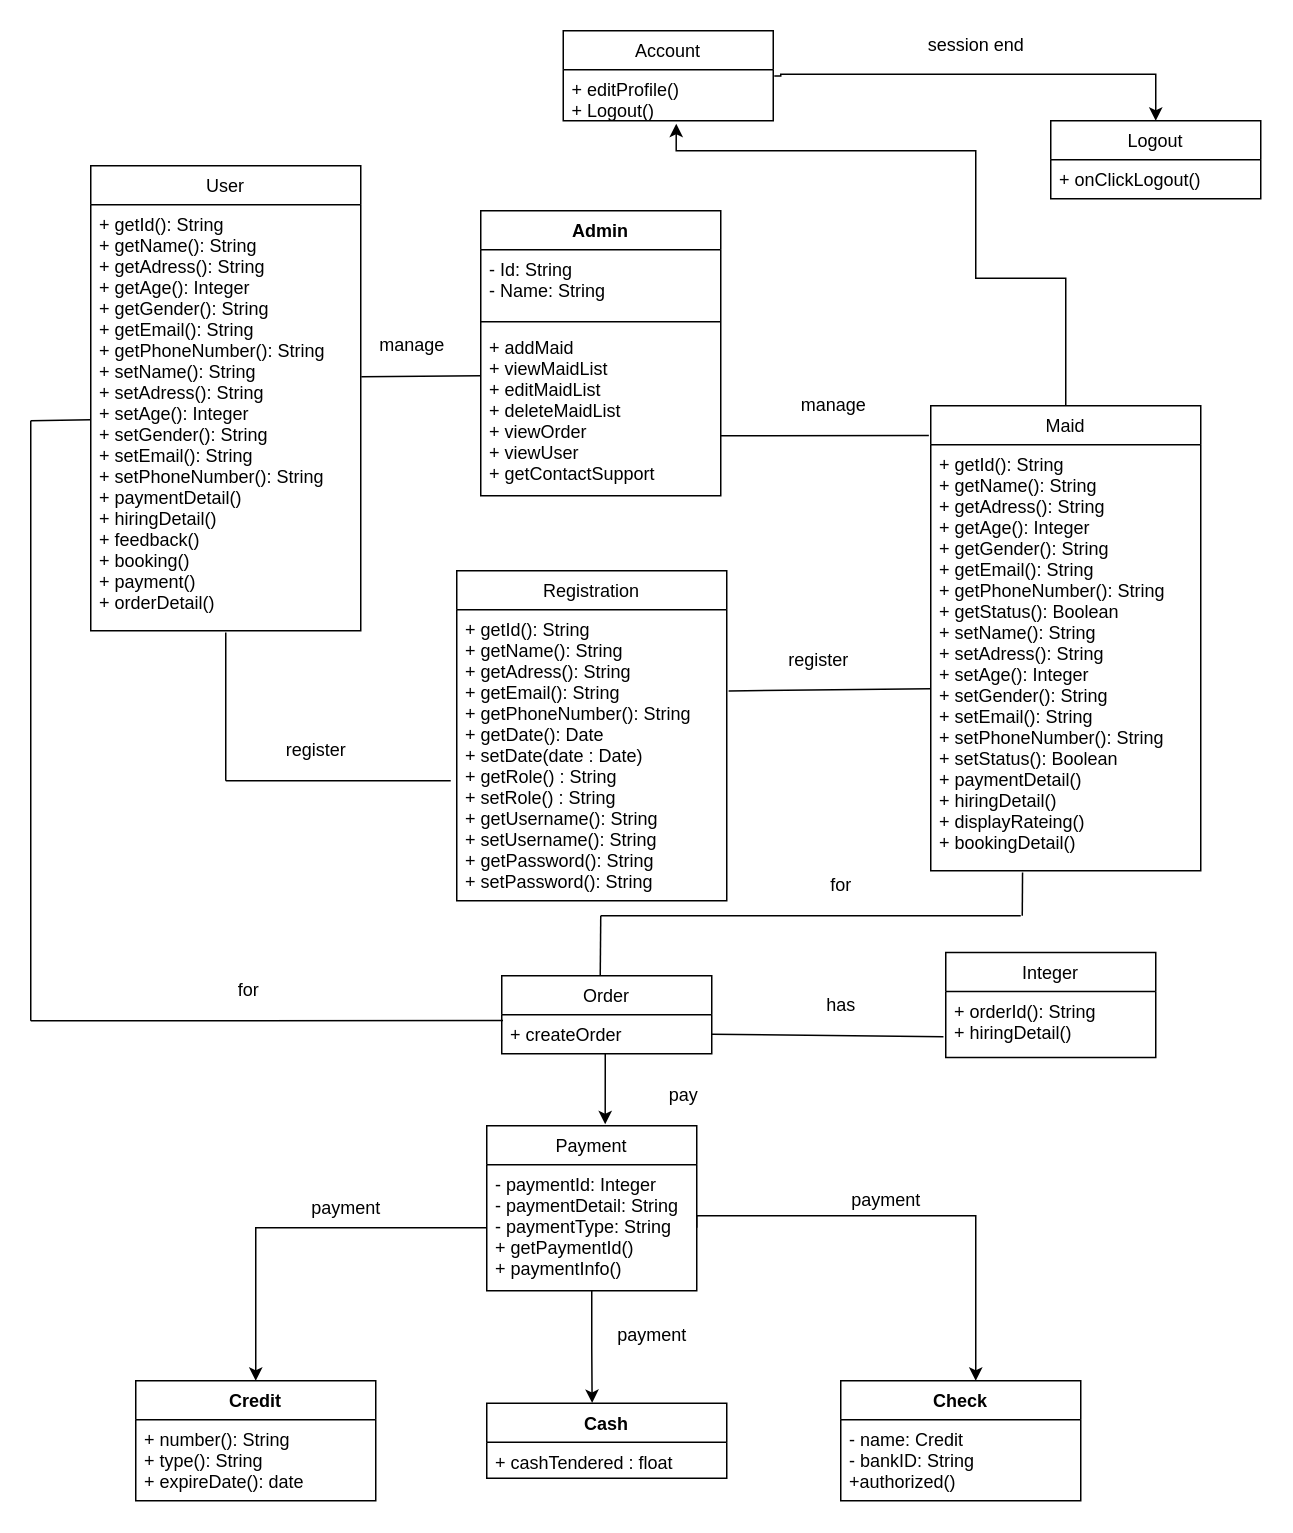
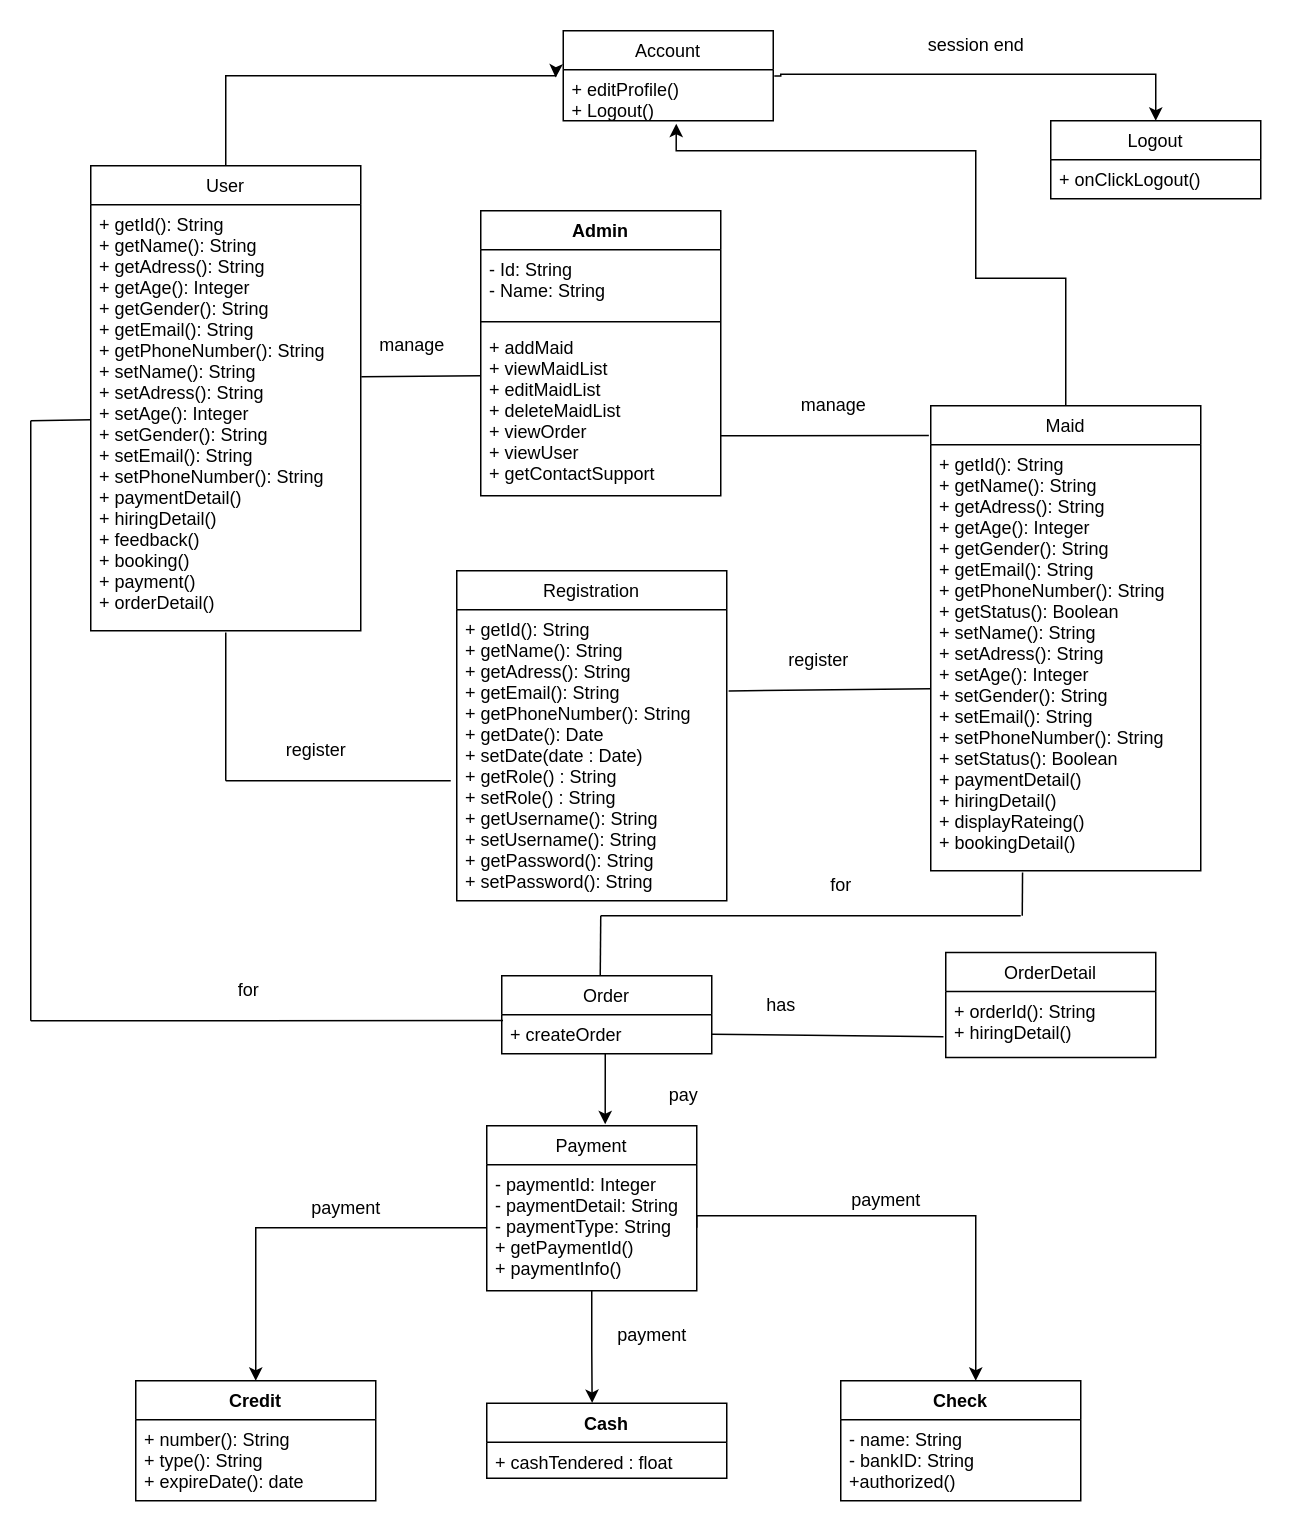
edge "User" -> "+ editProfile() + Logout()": added
node "Integer": label "Integer" -> "OrderDetail"
node "has": moved (841, 1005) -> (781, 1005)
node "- name: Credit - bankID: String +authorized()": label "- name: Credit - bankID: String +authorized()" -> "- name: String - bankID: String +authorized()"
